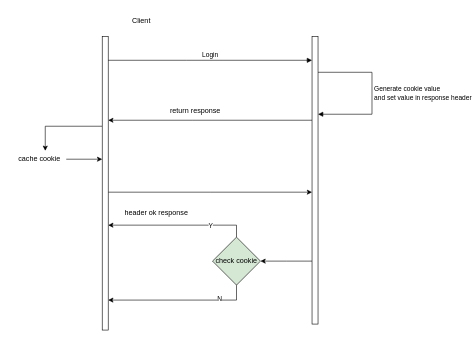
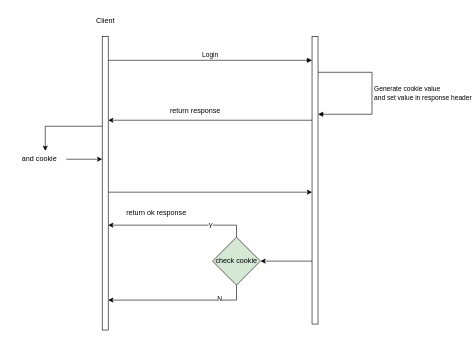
node "Client": moved (141, 21) -> (105, 21)
node "cache cookie": label "cache cookie" -> "and cookie"
node "header ok response": label "header ok response" -> "return ok response"
